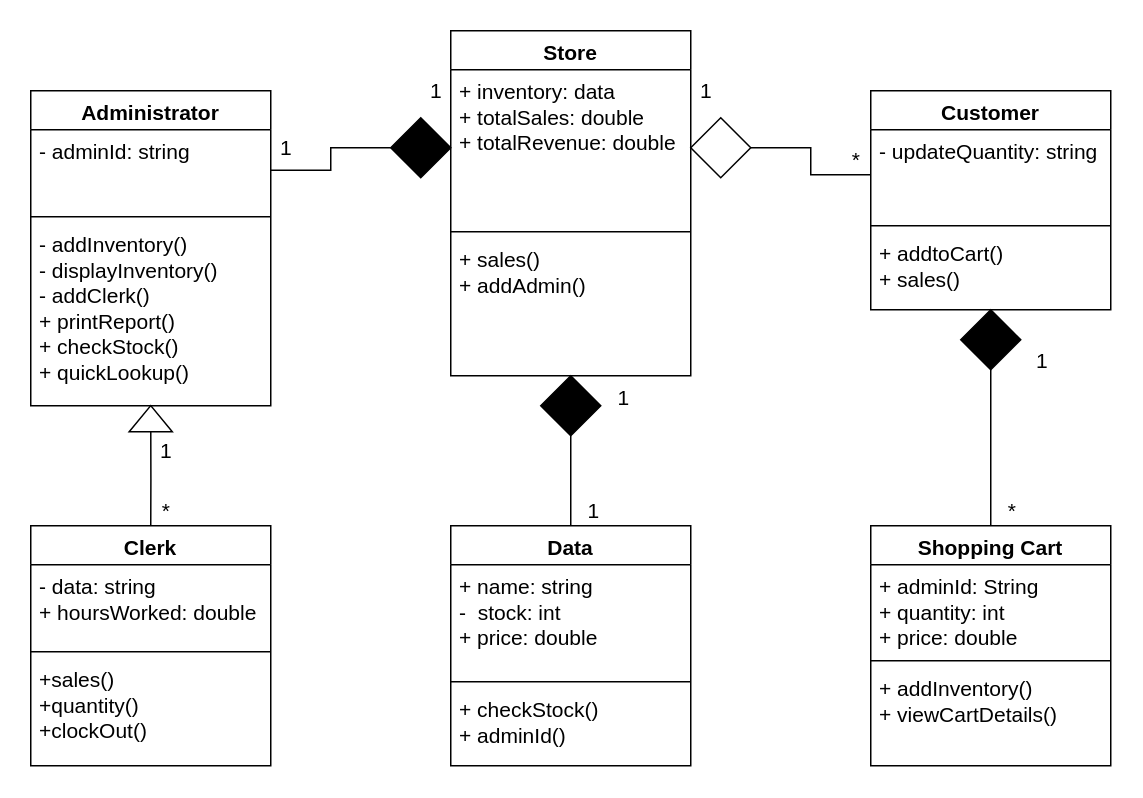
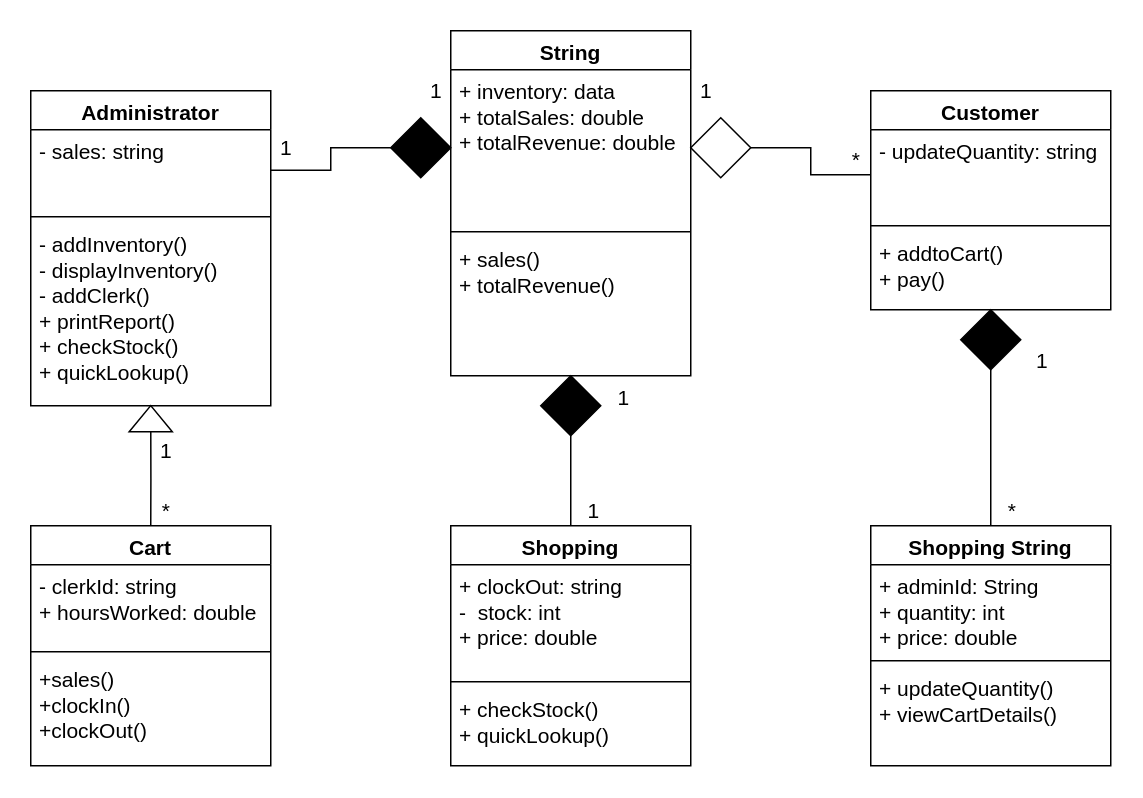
node "Store": label "Store" -> "String"
node "- adminId: string": label "- adminId: string" -> "- sales: string"
node "+ addtoCart() + sales()": label "+ addtoCart() + sales()" -> "+ addtoCart() + pay()"
node "+ sales() + addAdmin()": label "+ sales() + addAdmin()" -> "+ sales() + totalRevenue()"
node "Clerk": label "Clerk" -> "Cart"
node "Data": label "Data" -> "Shopping"
node "Shopping Cart": label "Shopping Cart" -> "Shopping String"
node "- data: string + hoursWorked: double": label "- data: string + hoursWorked: double" -> "- clerkId: string + hoursWorked: double"
node "+ name: string - stock: int + price: double": label "+ name: string - stock: int + price: double" -> "+ clockOut: string - stock: int + price: double"
node "+sales() +quantity() +clockOut()": label "+sales() +quantity() +clockOut()" -> "+sales() +clockIn() +clockOut()"
node "+ addInventory() + viewCartDetails()": label "+ addInventory() + viewCartDetails()" -> "+ updateQuantity() + viewCartDetails()"
node "+ checkStock() + adminId()": label "+ checkStock() + adminId()" -> "+ checkStock() + quickLookup()"
